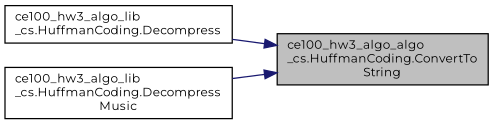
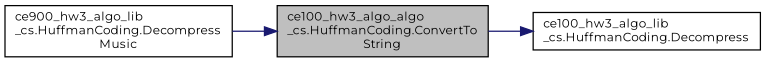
edge "ce100_hw3_algo_lib _cs.HuffmanCoding.Decompress" -> "ce100_hw3_algo_algo _cs.HuffmanCoding.ConvertTo String": reversed
node "ce100_hw3_algo_lib _cs.HuffmanCoding.Decompress Music": label "ce100_hw3_algo_lib _cs.HuffmanCoding.Decompress Music" -> "ce900_hw3_algo_lib _cs.HuffmanCoding.Decompress Music"
